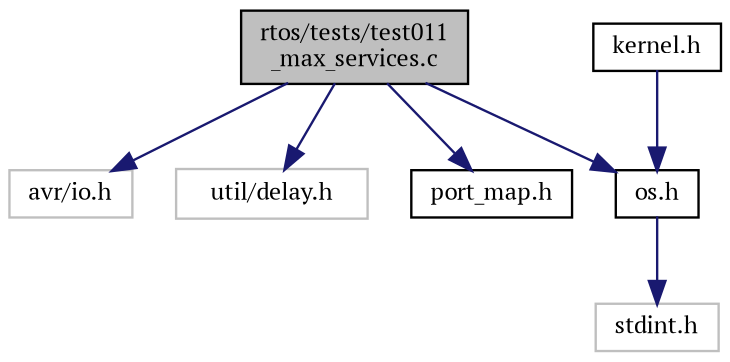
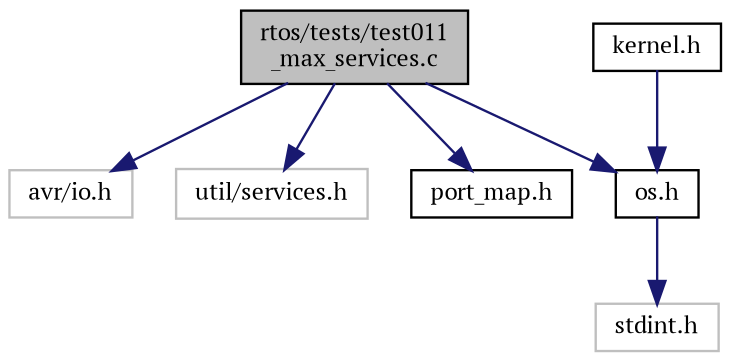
node "util/delay.h": label "util/delay.h" -> "util/services.h"
